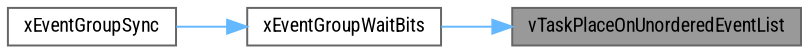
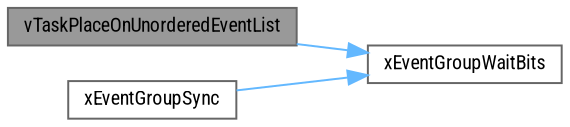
edge "xEventGroupWaitBits" -> "vTaskPlaceOnUnorderedEventList": reversed
